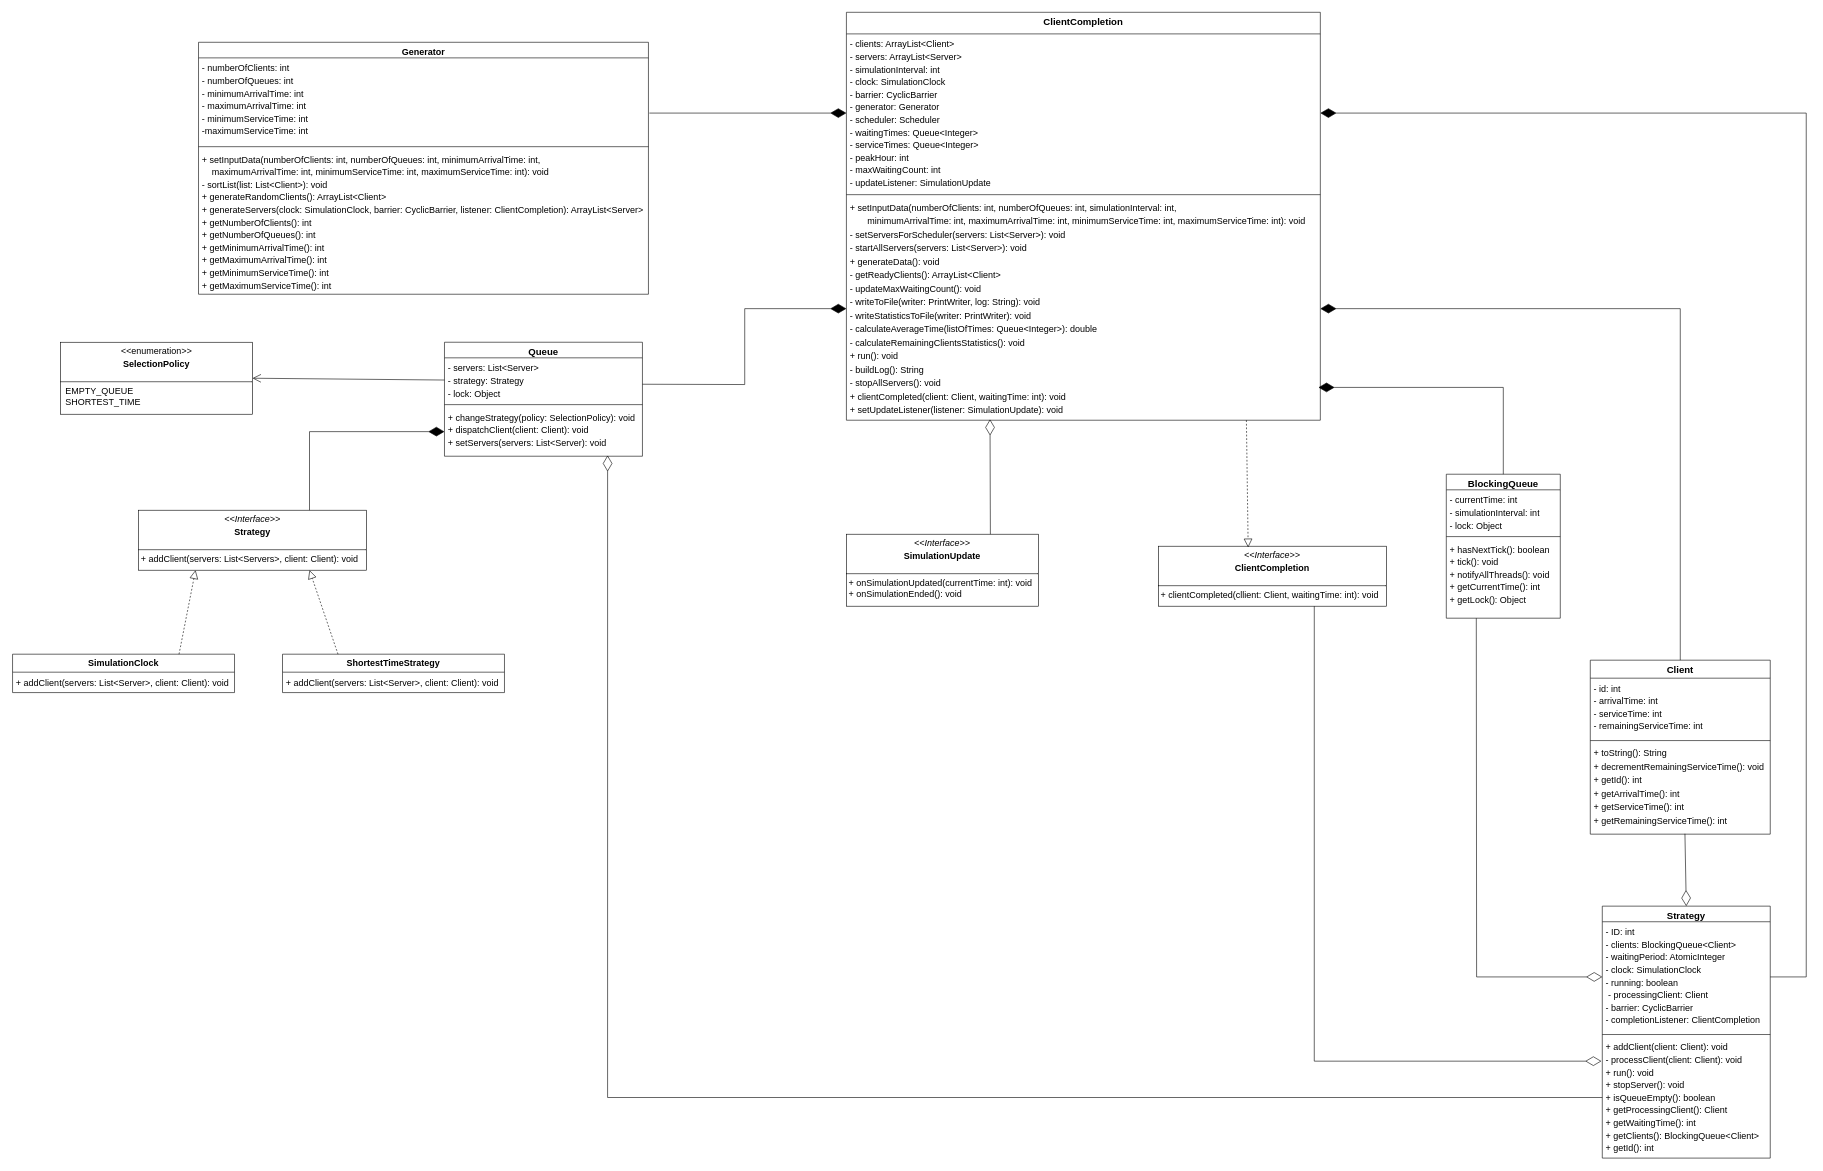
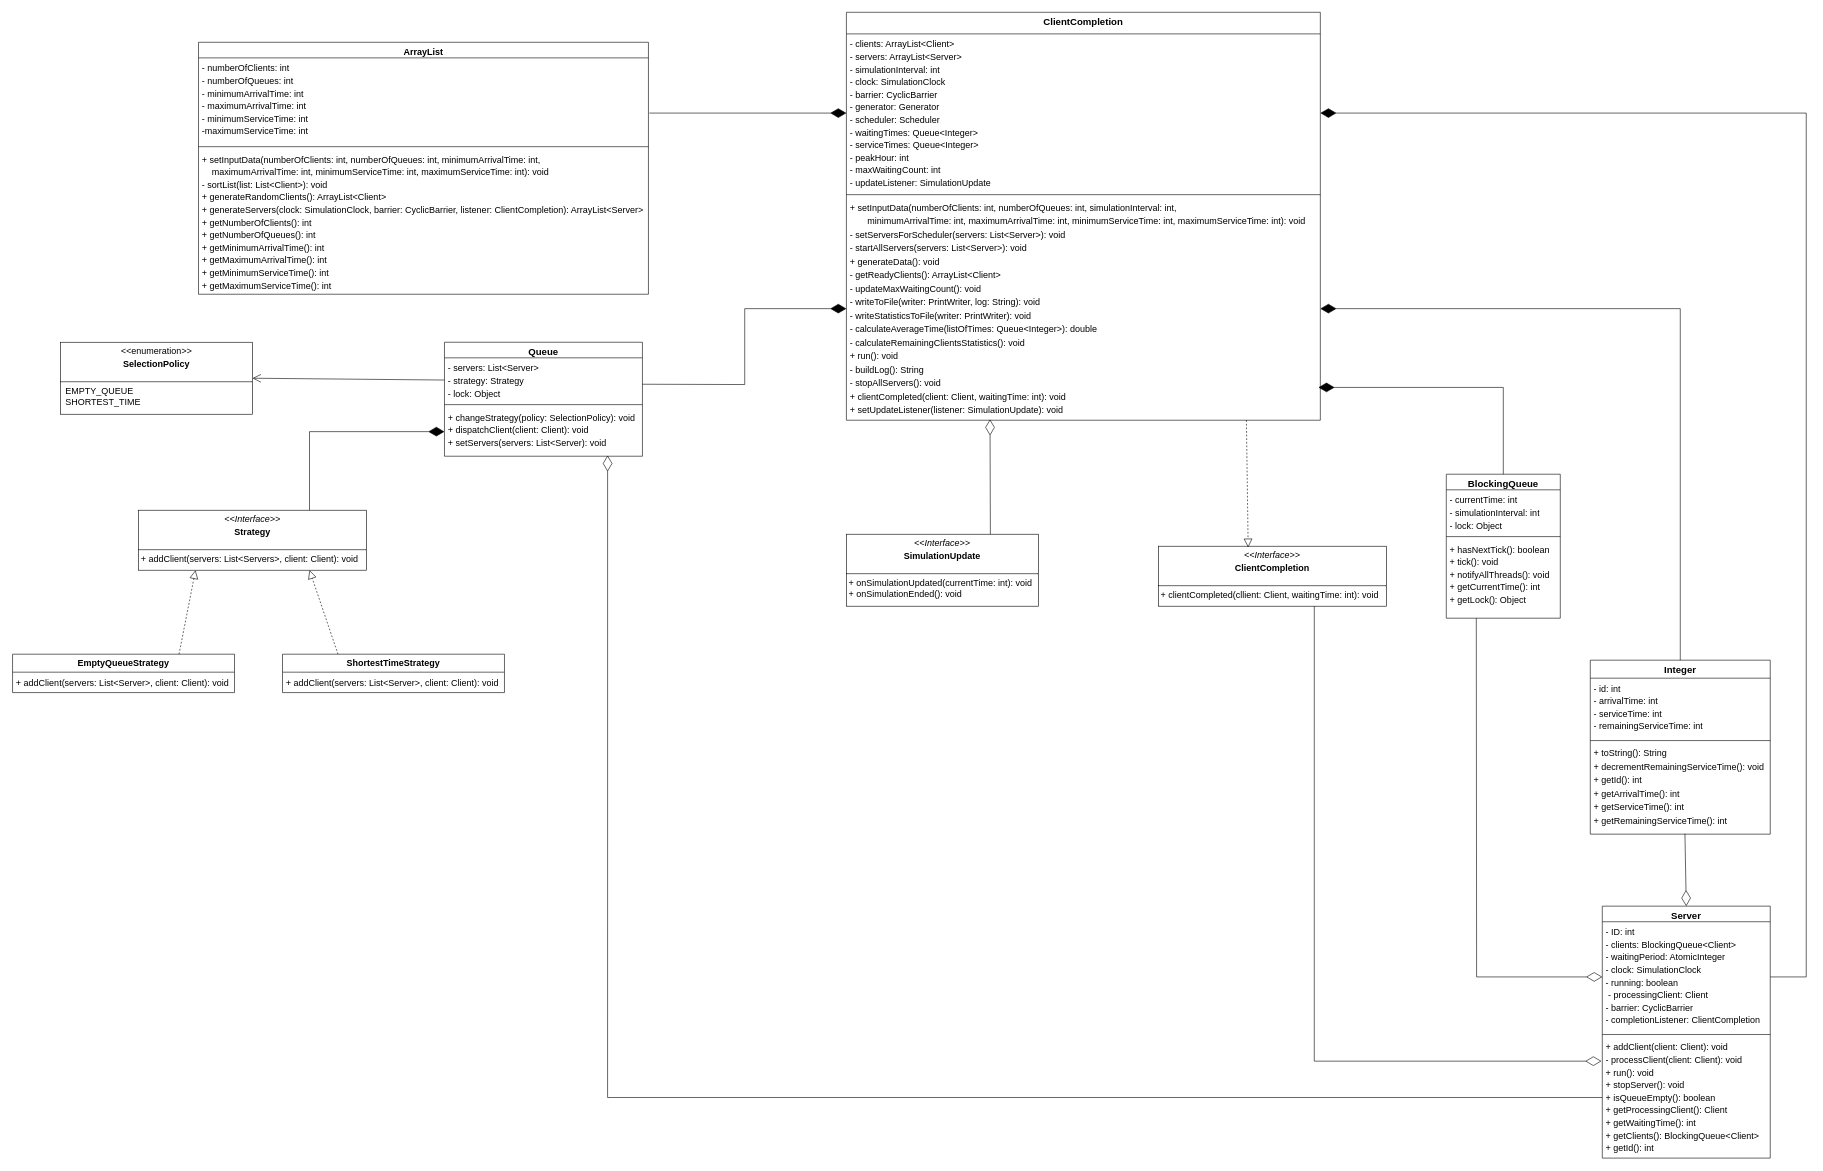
node "Generator": label "Generator" -> "ArrayList"
node "SimulationClock": label "SimulationClock" -> "EmptyQueueStrategy"
node "Client": label "Client" -> "Integer"
node "Strategy": label "Strategy" -> "Server"
